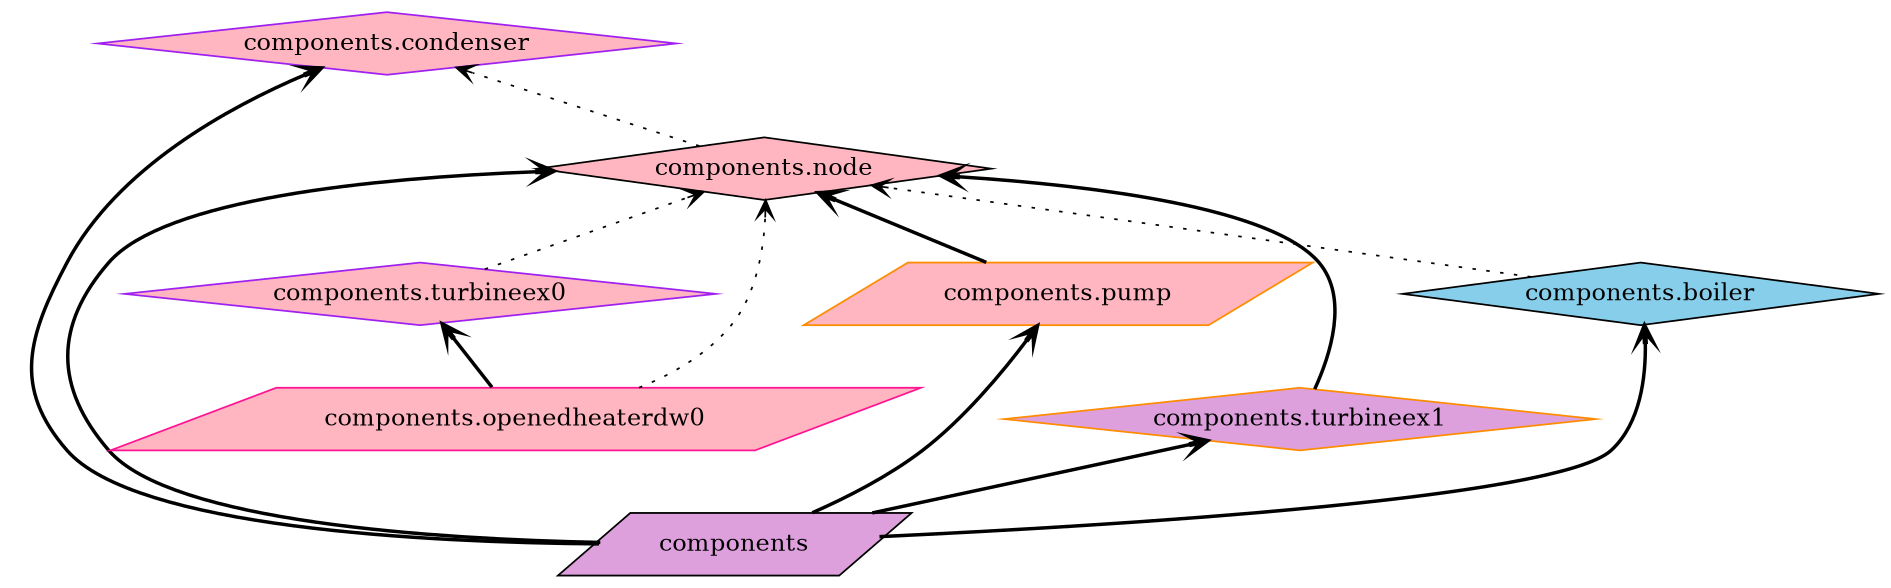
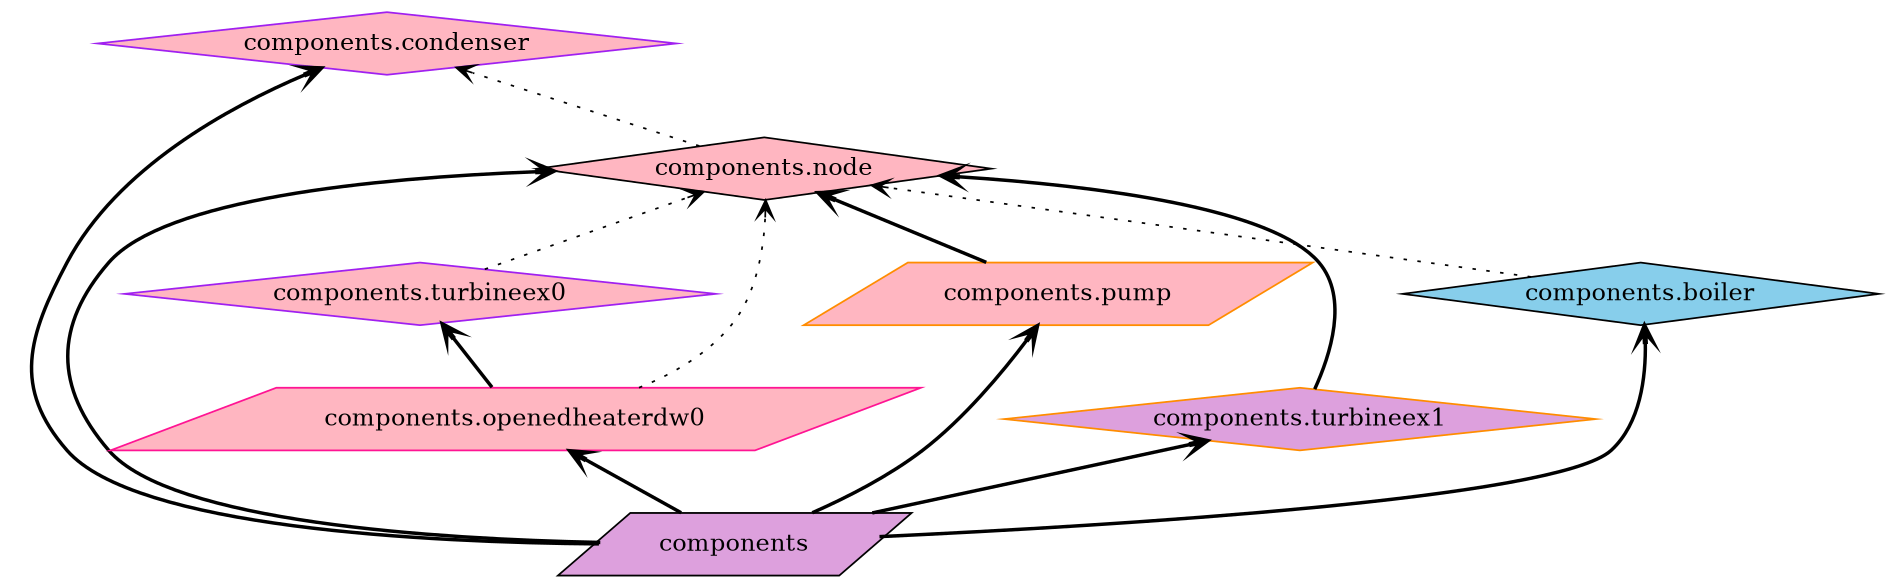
edge "components" -> "components.openedheaterdw0": added
